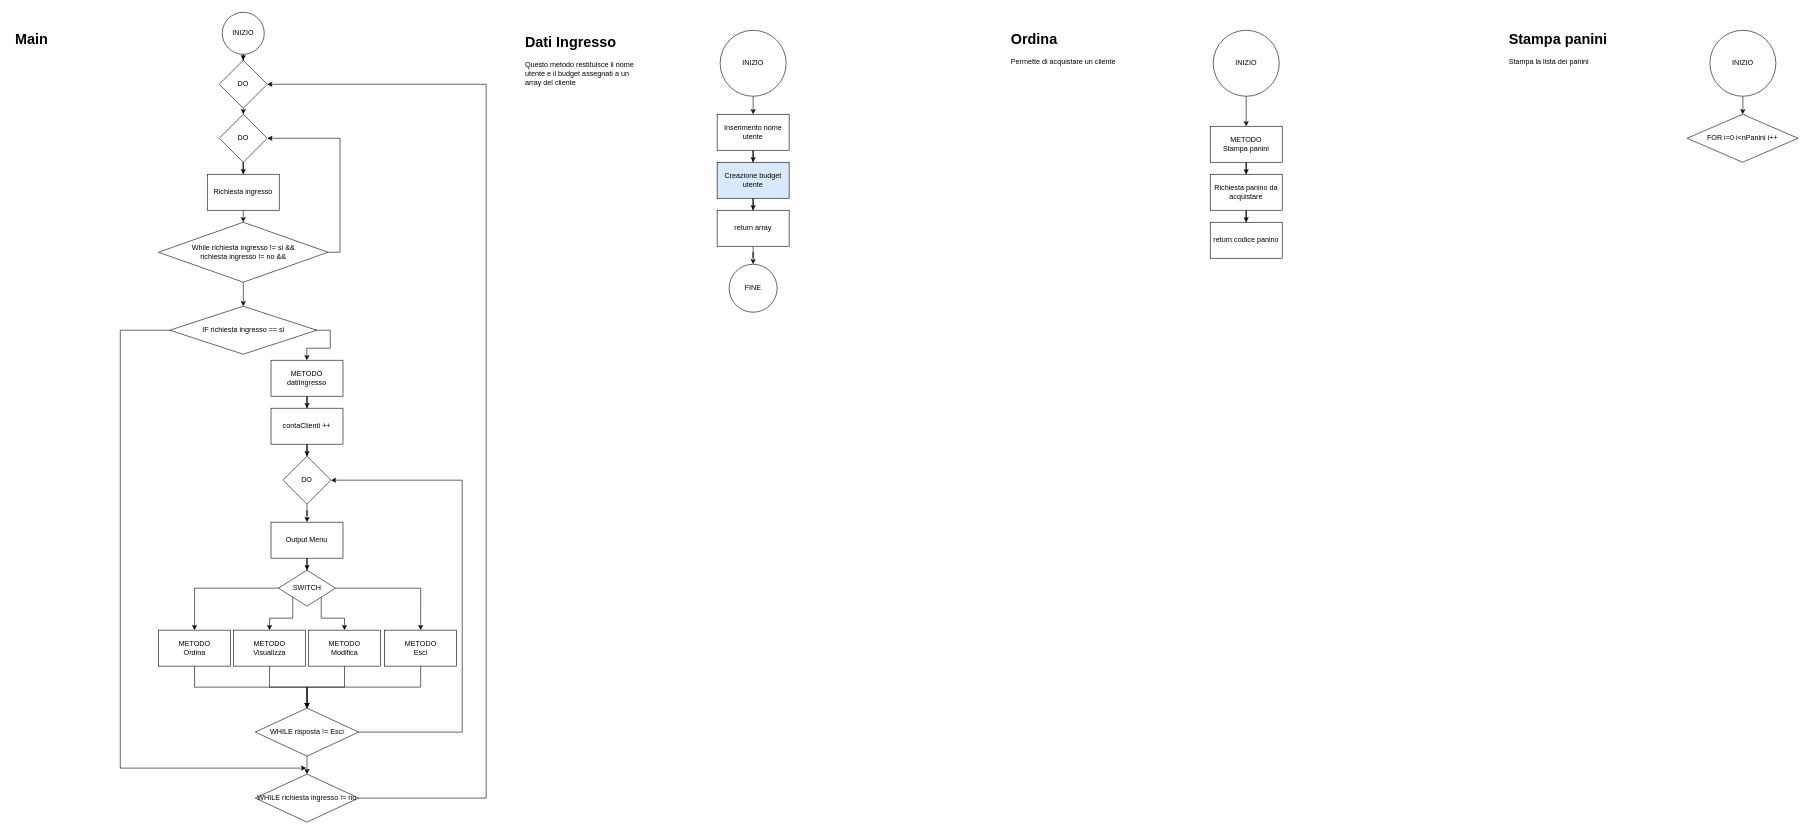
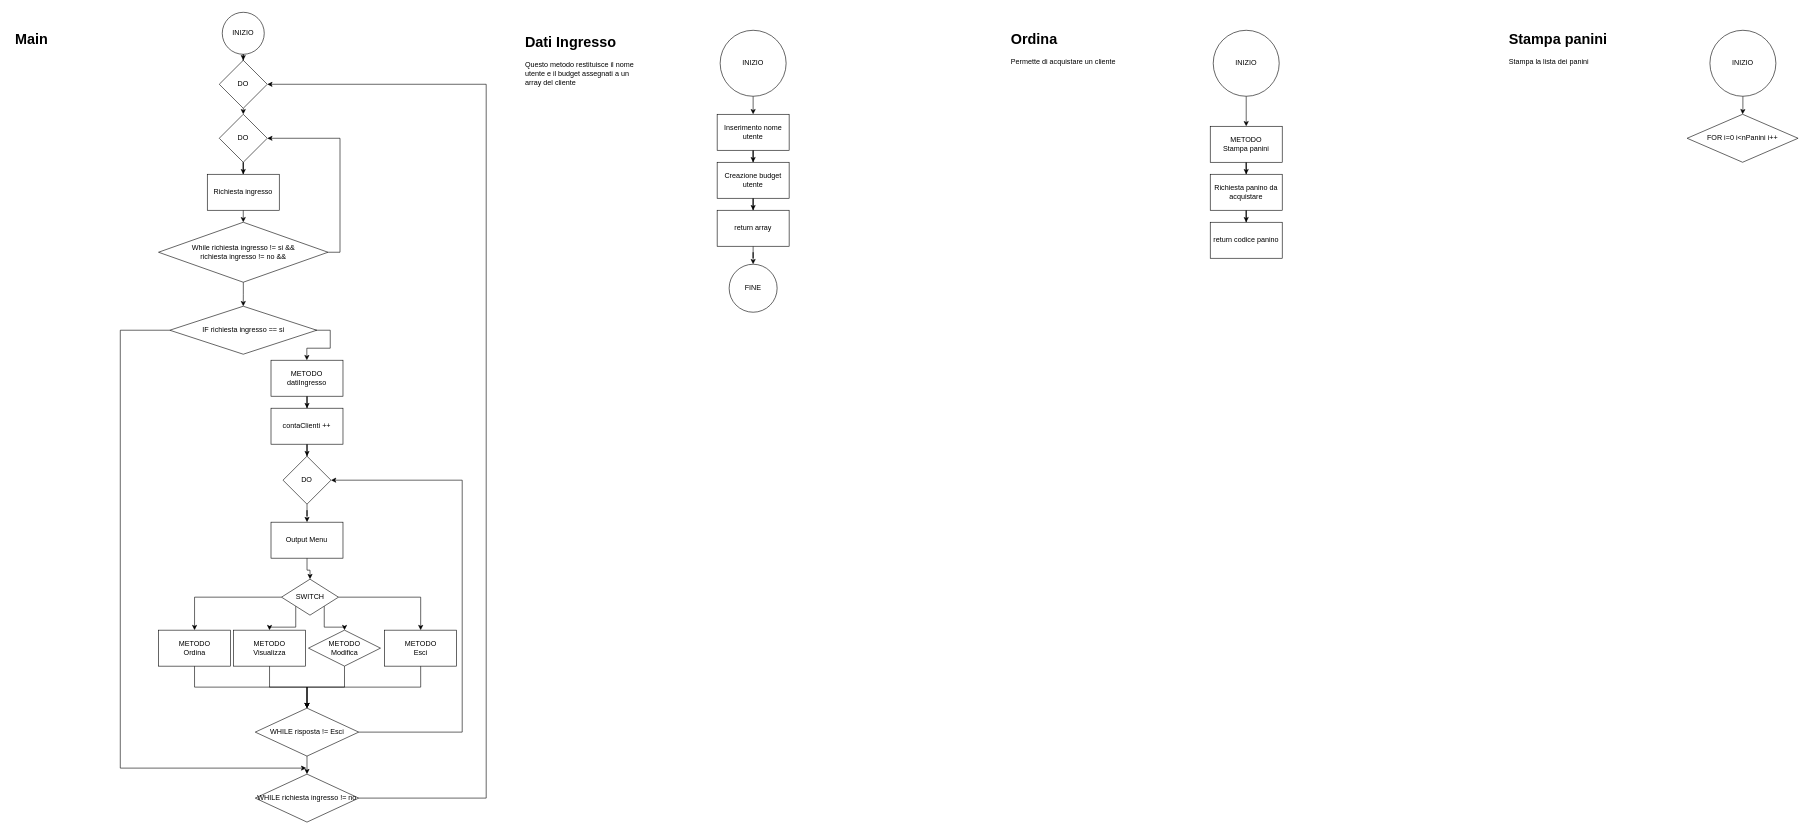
node "Creazione budget utente": fillcolor #dae8fc -> #ffffff
node "SWITCH": moved (307, 588) -> (310, 597)
node "METODO Modifica": shape rectangle -> diamond
